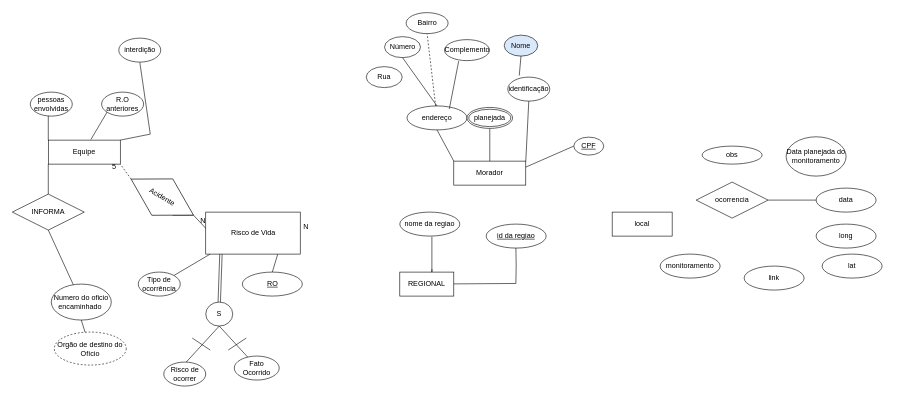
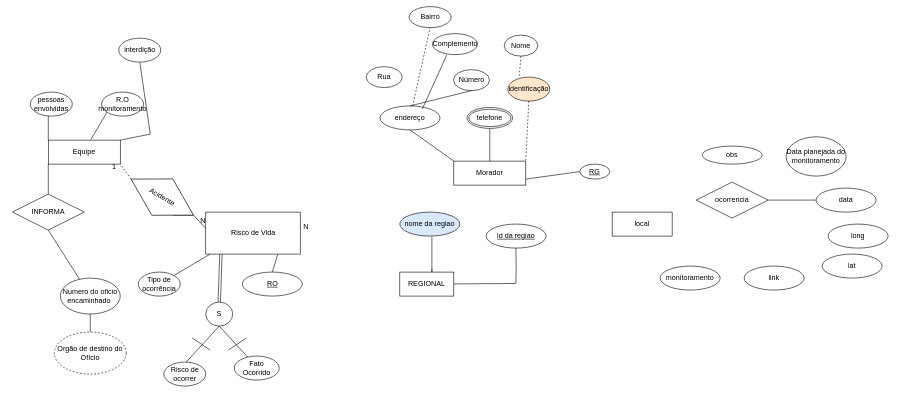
node "Bairro": moved (427, 23) -> (430, 17)
node "Nome": fillcolor #dae8fc -> #ffffff
node "Número": moved (403, 47) -> (472, 80)
node "Complemento": moved (467, 50) -> (455, 44)
edge "Nome" -- "identificação": style solid -> dashed
node "identificação": fillcolor #ffffff -> #ffe6cc
node "R.O anteriores": label "R.O anteriores" -> "R.O monitoramento"
node "endereço": moved (437, 118) -> (410, 118)
node "planejada": label "planejada" -> "telefone"
edge "identificação" -- "Morador": style solid -> dashed
node "CPF": removed
edge "CPF" -- "Morador": removed
node "5": label "5" -> "1"
node "RG": added
edge "RG" -- "Morador": added
node "nome da regiao": fillcolor #ffffff -> #dae8fc
node "long": moved (846, 236) -> (858, 236)
node "monitoramento": moved (690, 266) -> (690, 278)
node "Numero do oficio encaminhado": moved (81, 302) -> (90, 296)
node "Orgão de destino do Ofício": size 72x33 -> 72x42
